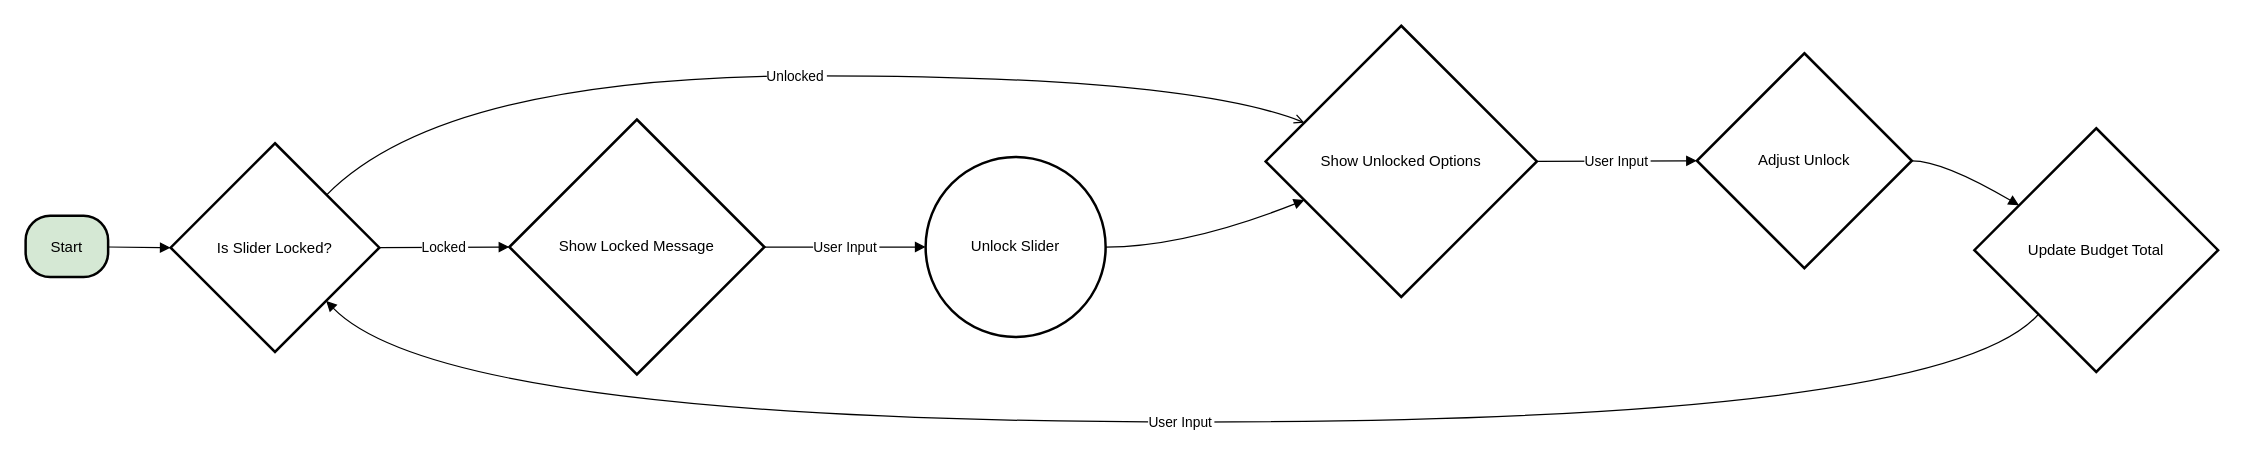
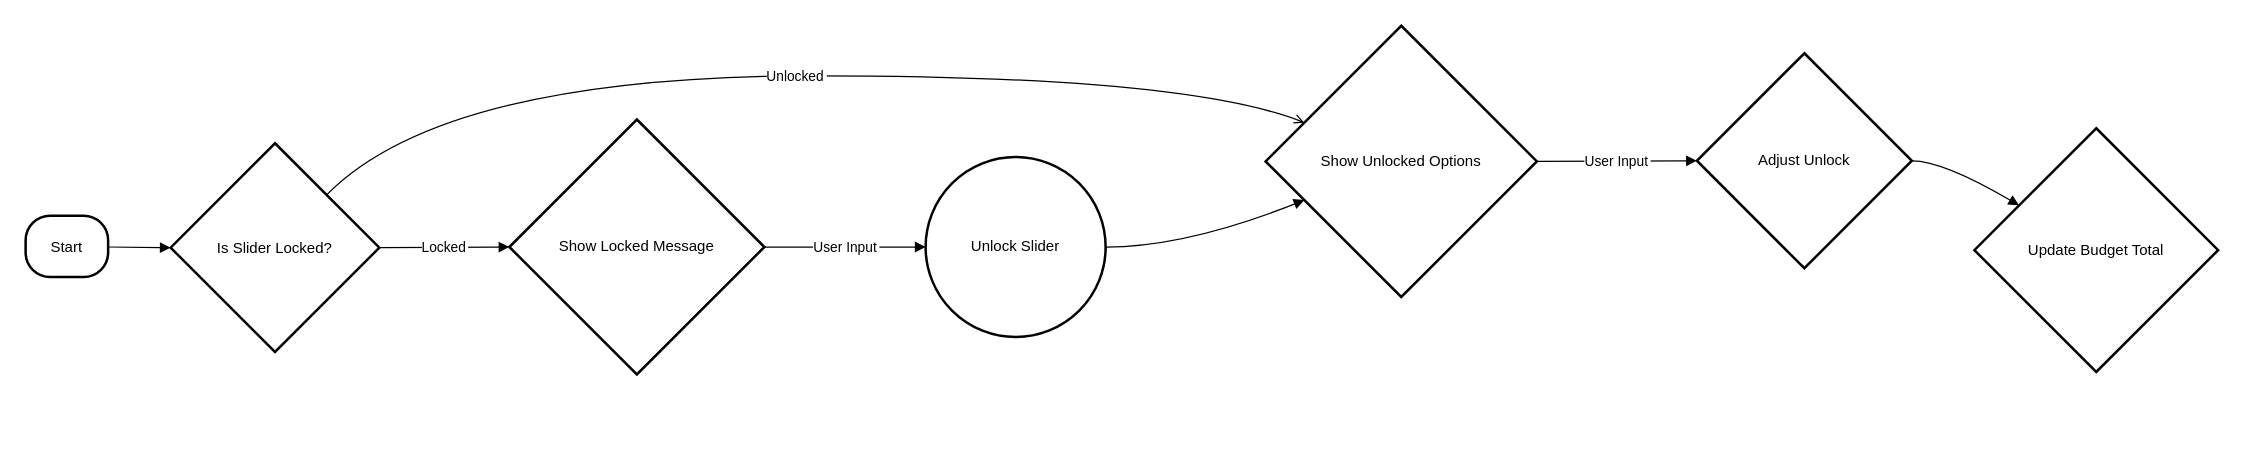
node "Start": fillcolor #d5e8d4 -> #ffffff
edge "Update Budget Total" -> "Is Slider Locked?": removed, label "User Input"
